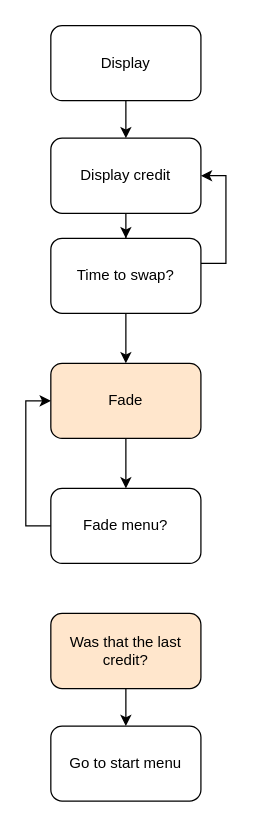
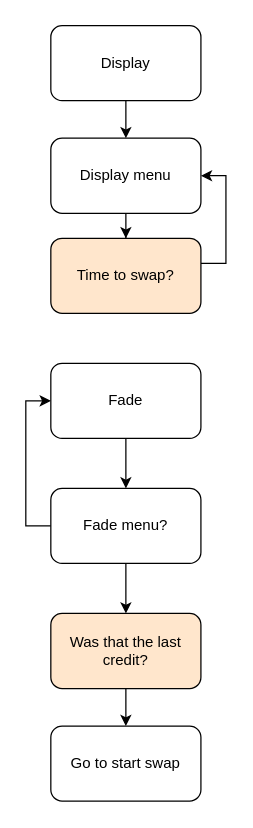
node "Display credit": label "Display credit" -> "Display menu"
node "Time to swap?": fillcolor #ffffff -> #ffe6cc
edge "Time to swap?" -> "Fade": removed
node "Fade": fillcolor #ffe6cc -> #ffffff
edge "Fade menu?" -> "Was that the last credit?": added
node "Go to start menu": label "Go to start menu" -> "Go to start swap"
